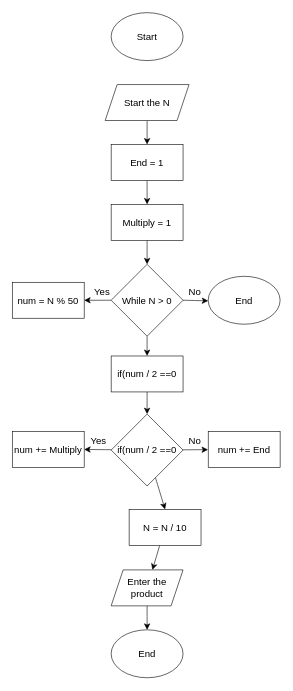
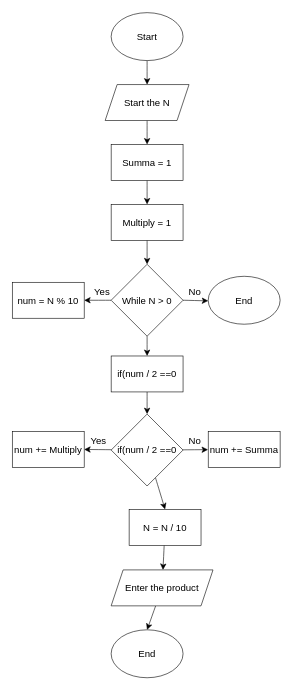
edge "Start" -> "Start the N": added
node "End = 1": label "End = 1" -> "Summa = 1"
node "num = N % 50": label "num = N % 50" -> "num = N % 10"
node "num += End": label "num += End" -> "num += Summa"
node "Enter the product": size 72x36 -> 102x36
